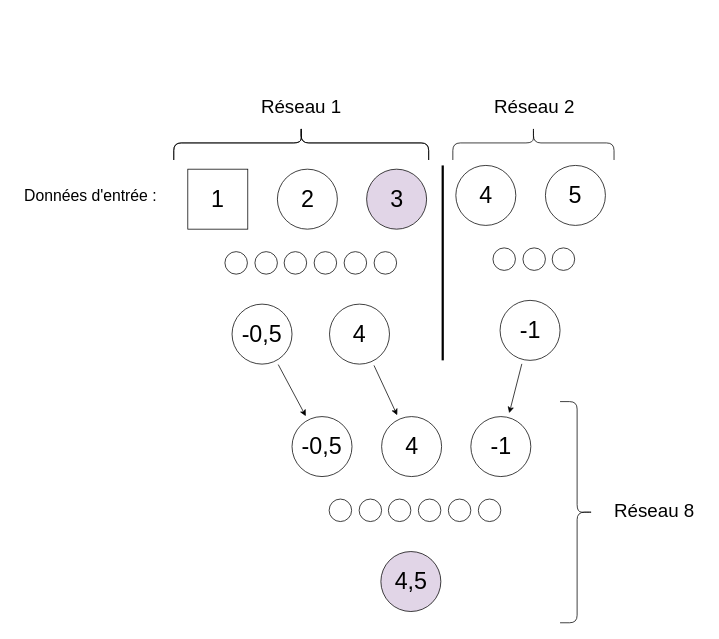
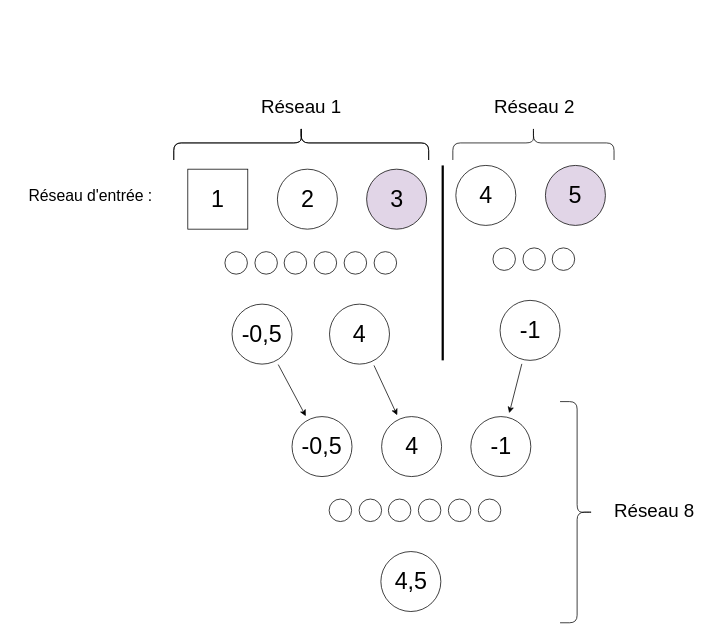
node "Données d'entrée :": label "Données d'entrée :" -> "Réseau d'entrée :"
node "5": fillcolor #ffffff -> #e1d5e7
node "4,5": fillcolor #e1d5e7 -> #ffffff
